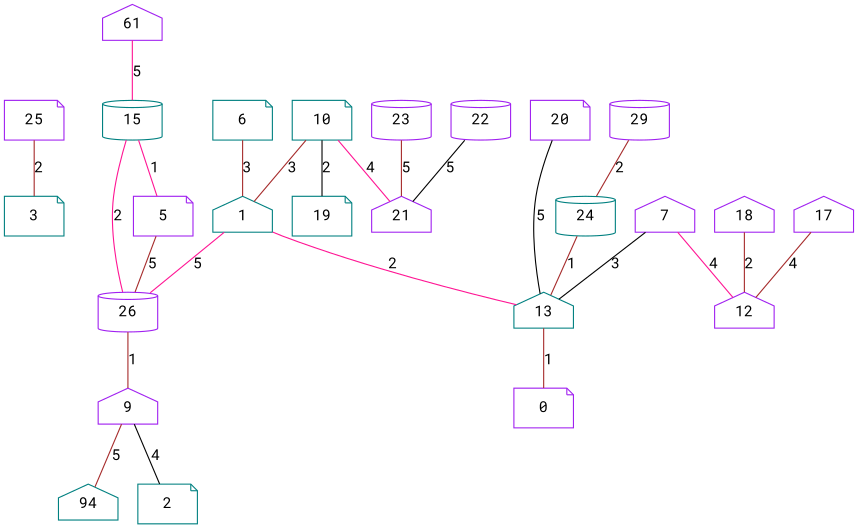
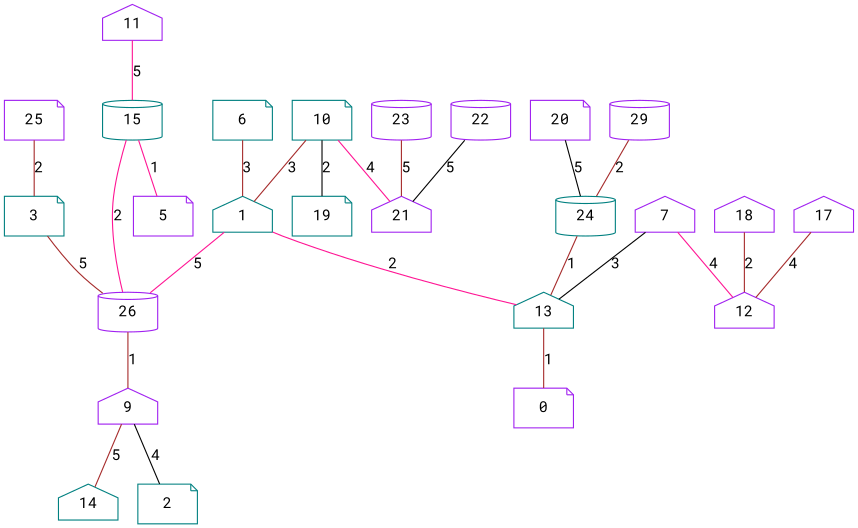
node "61": label "61" -> "11"
edge "20" -- "13": now "20" -- "24"
edge "5" -- "26": now "3" -- "26"
node "94": label "94" -> "14"
